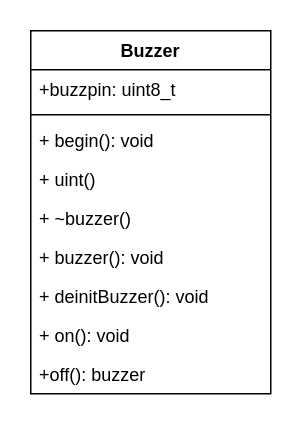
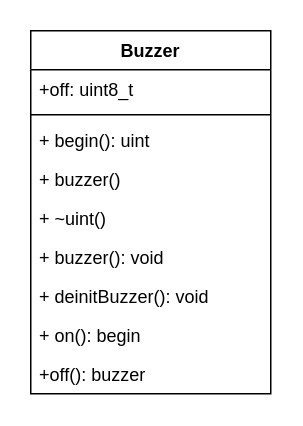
node "+buzzpin: uint8_t": label "+buzzpin: uint8_t" -> "+off: uint8_t"
node "+ begin(): void": label "+ begin(): void" -> "+ begin(): uint"
node "+ uint()": label "+ uint()" -> "+ buzzer()"
node "+ ~buzzer()": label "+ ~buzzer()" -> "+ ~uint()"
node "+ on(): void": label "+ on(): void" -> "+ on(): begin"
